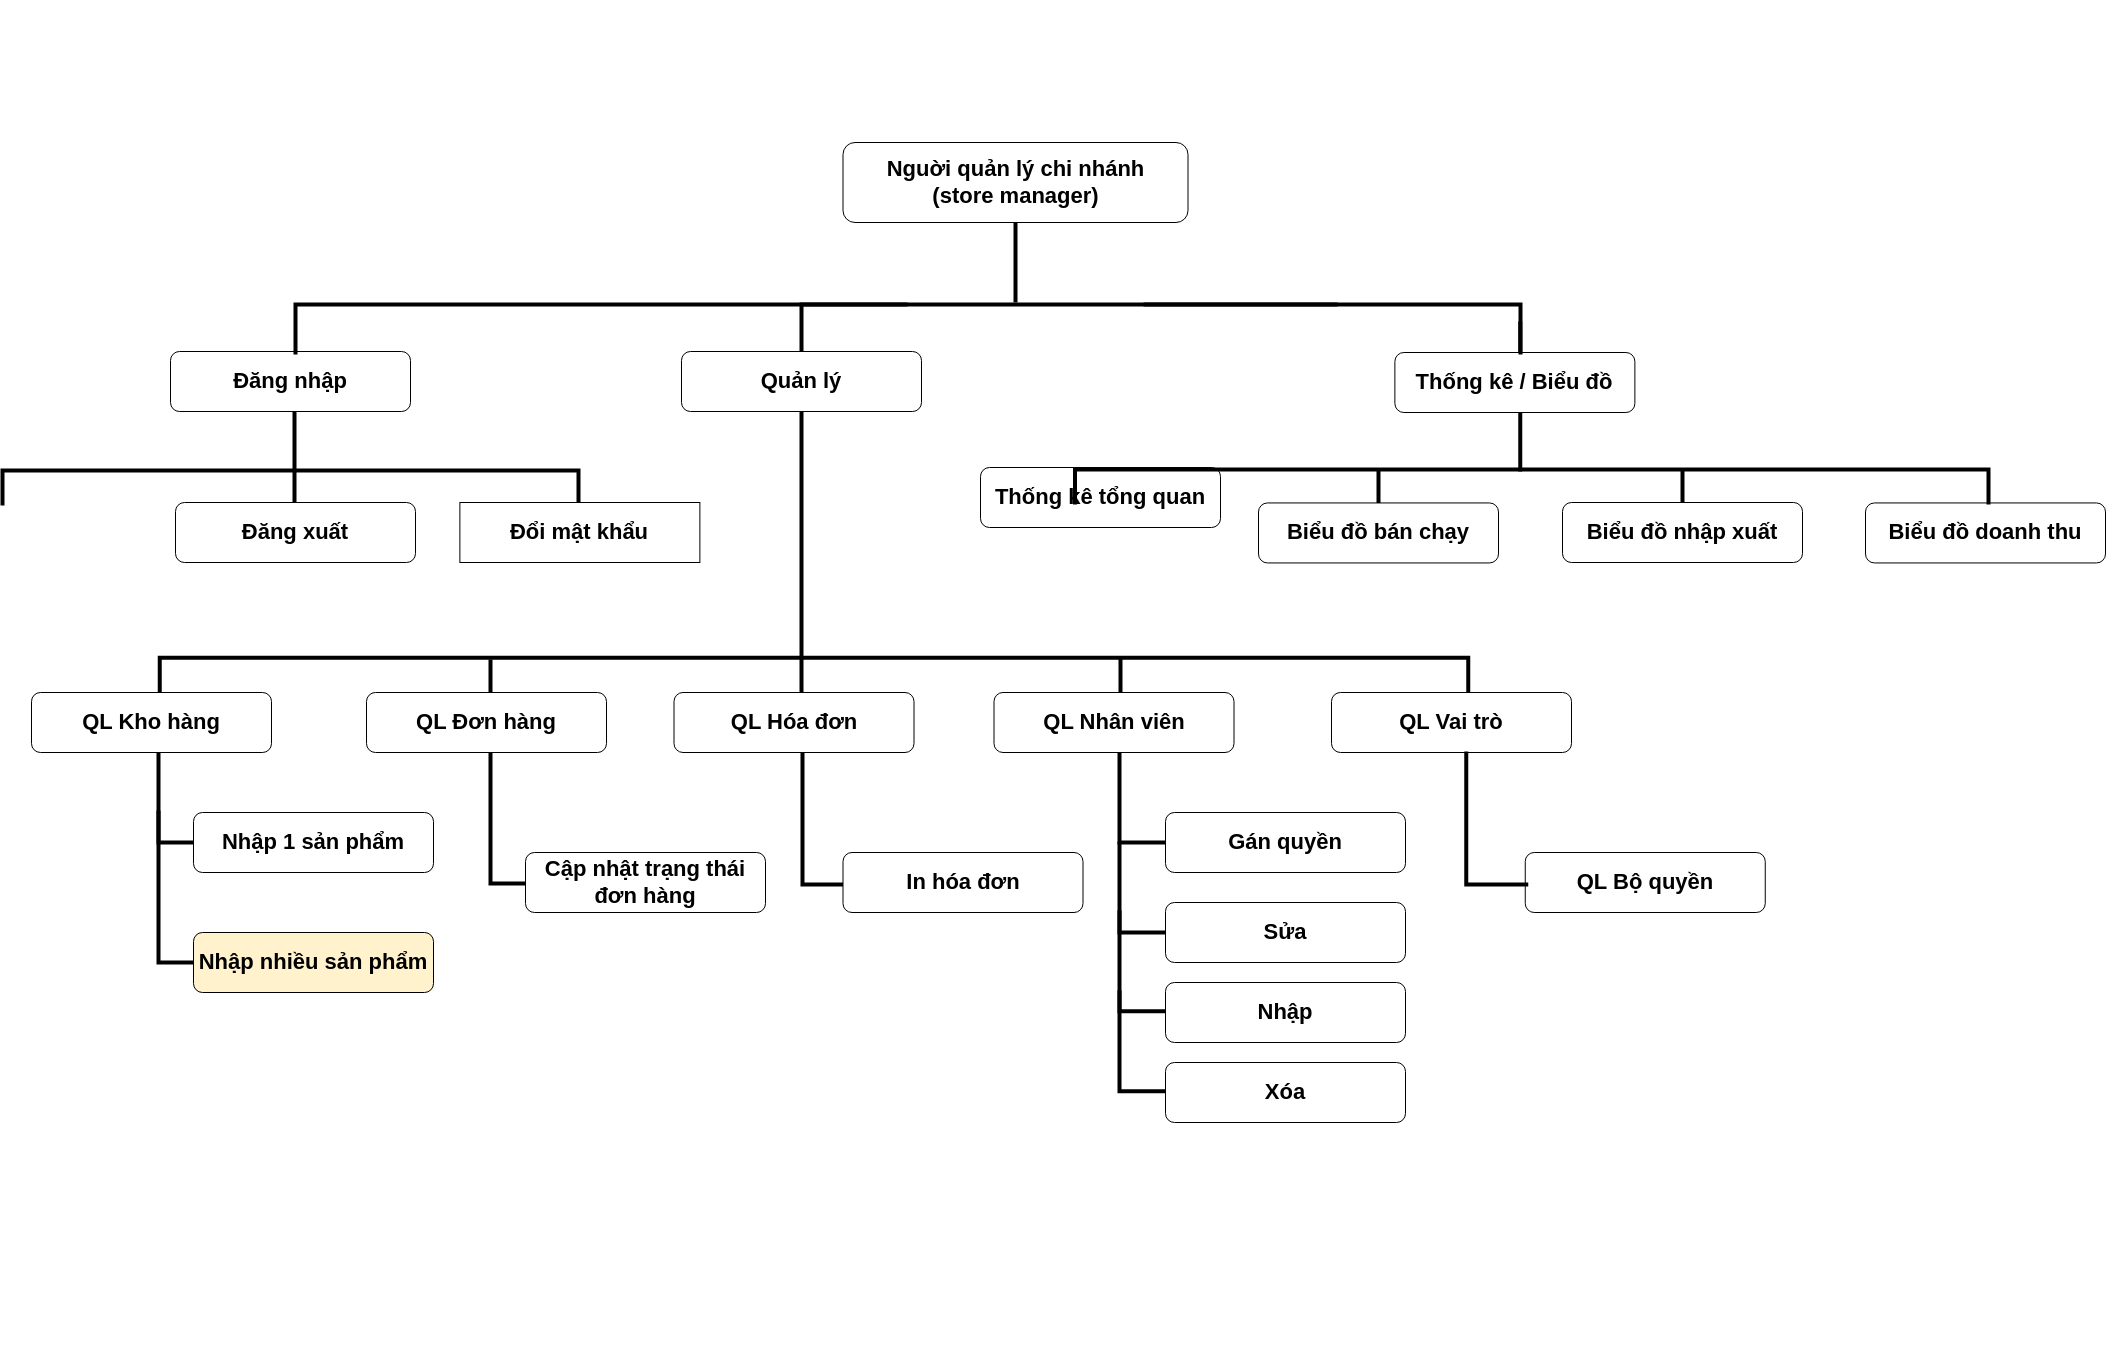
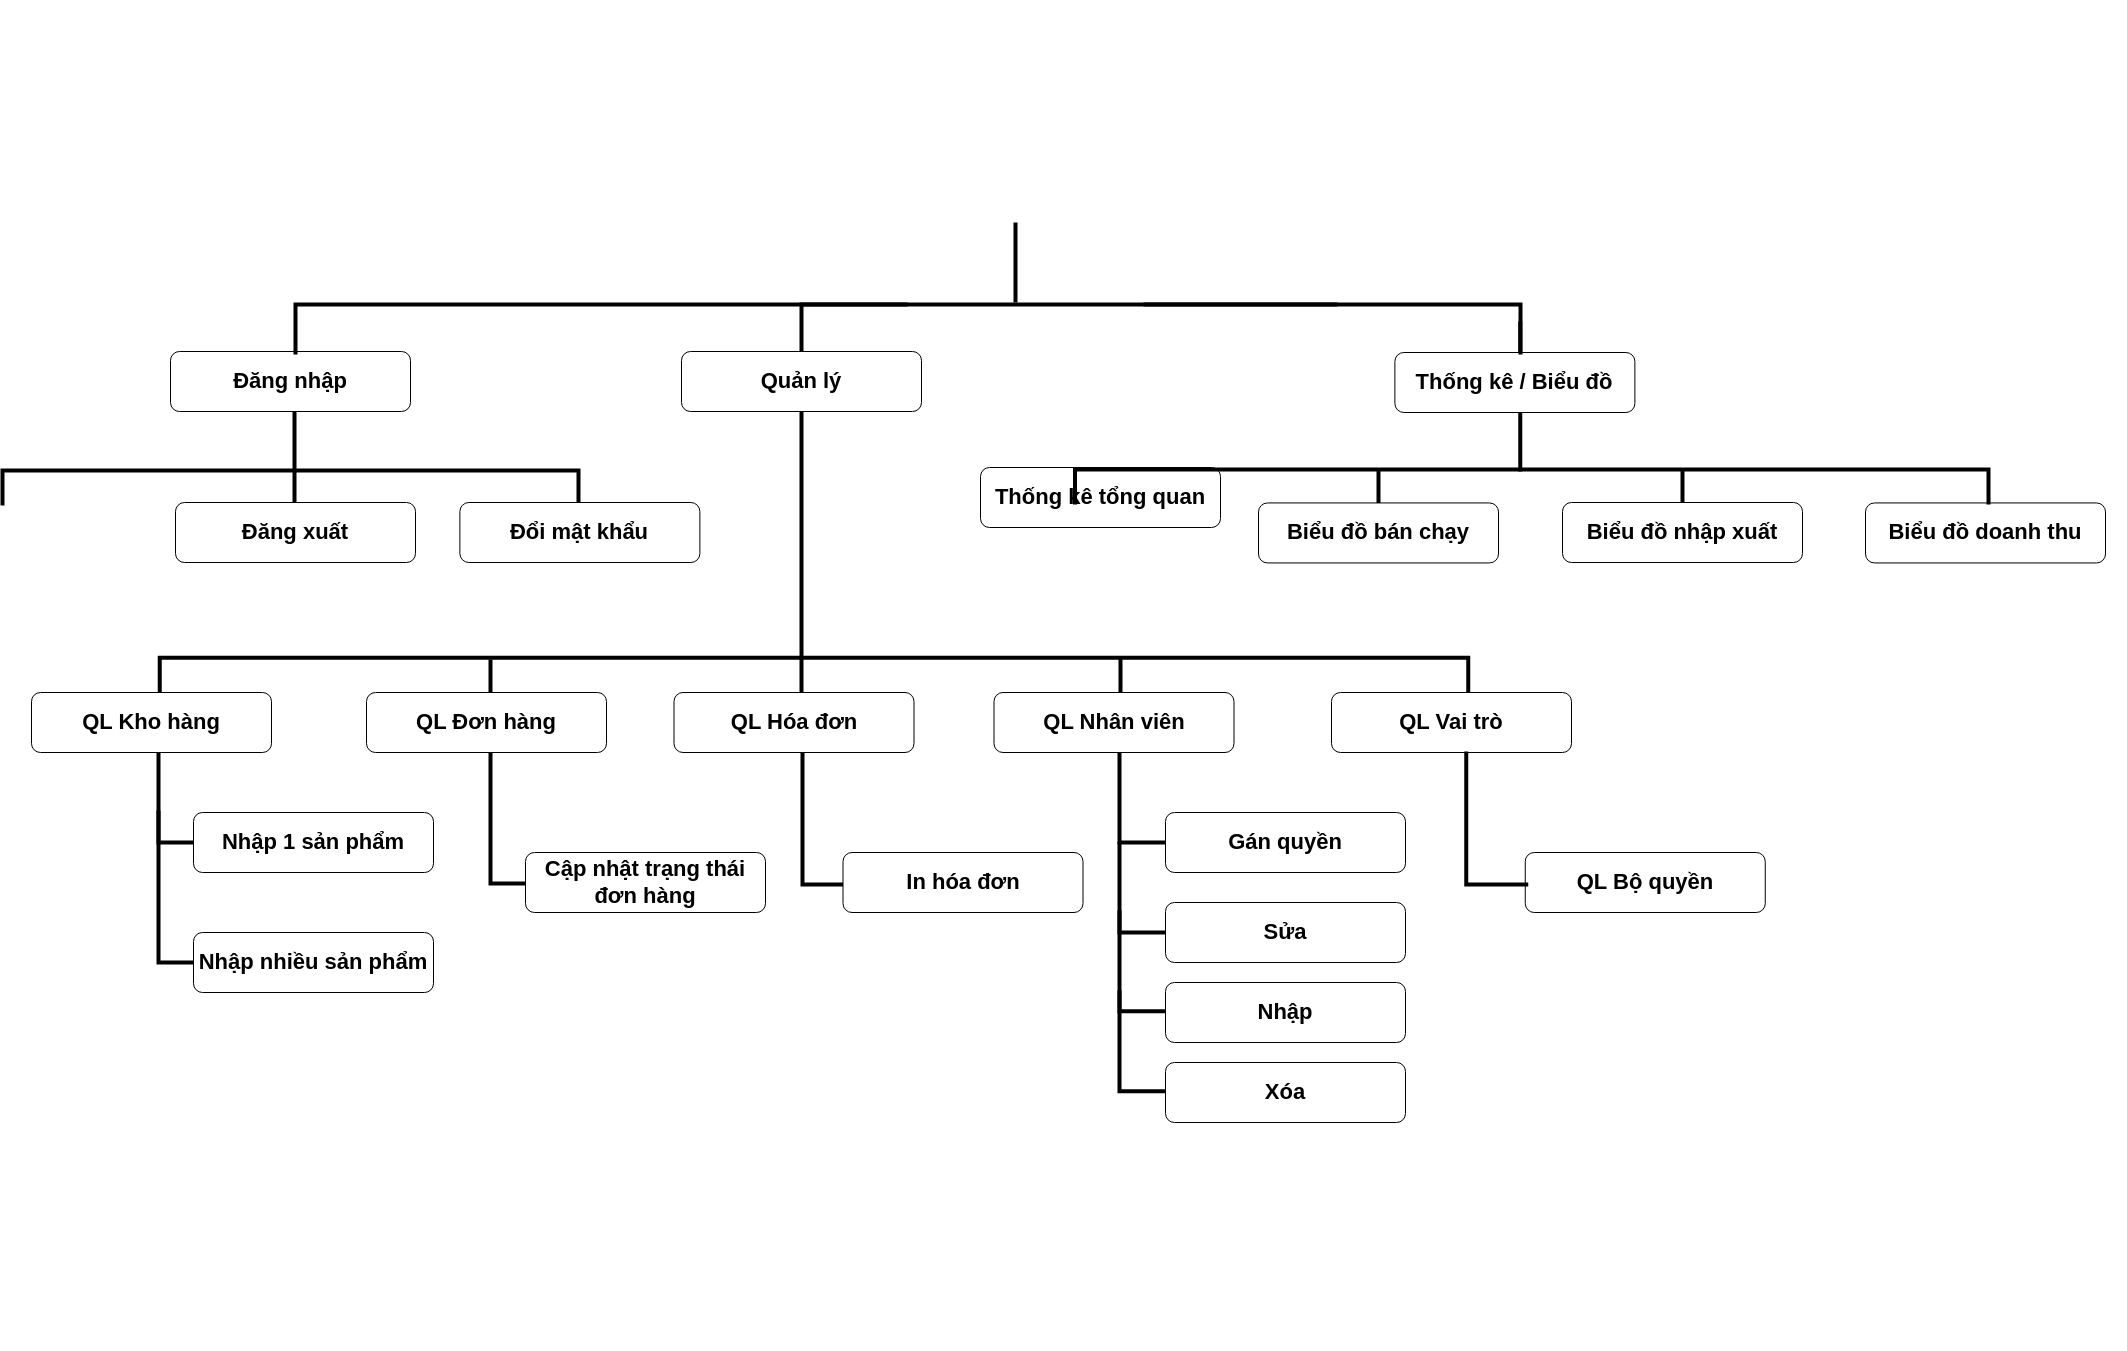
node "Nguời quản lý chi nhánh (store manager)": removed
node "Đổi mật khẩu": shape rectangle -> rounded rectangle
node "Nhập nhiều sản phẩm": fillcolor #fff2cc -> #ffffff
